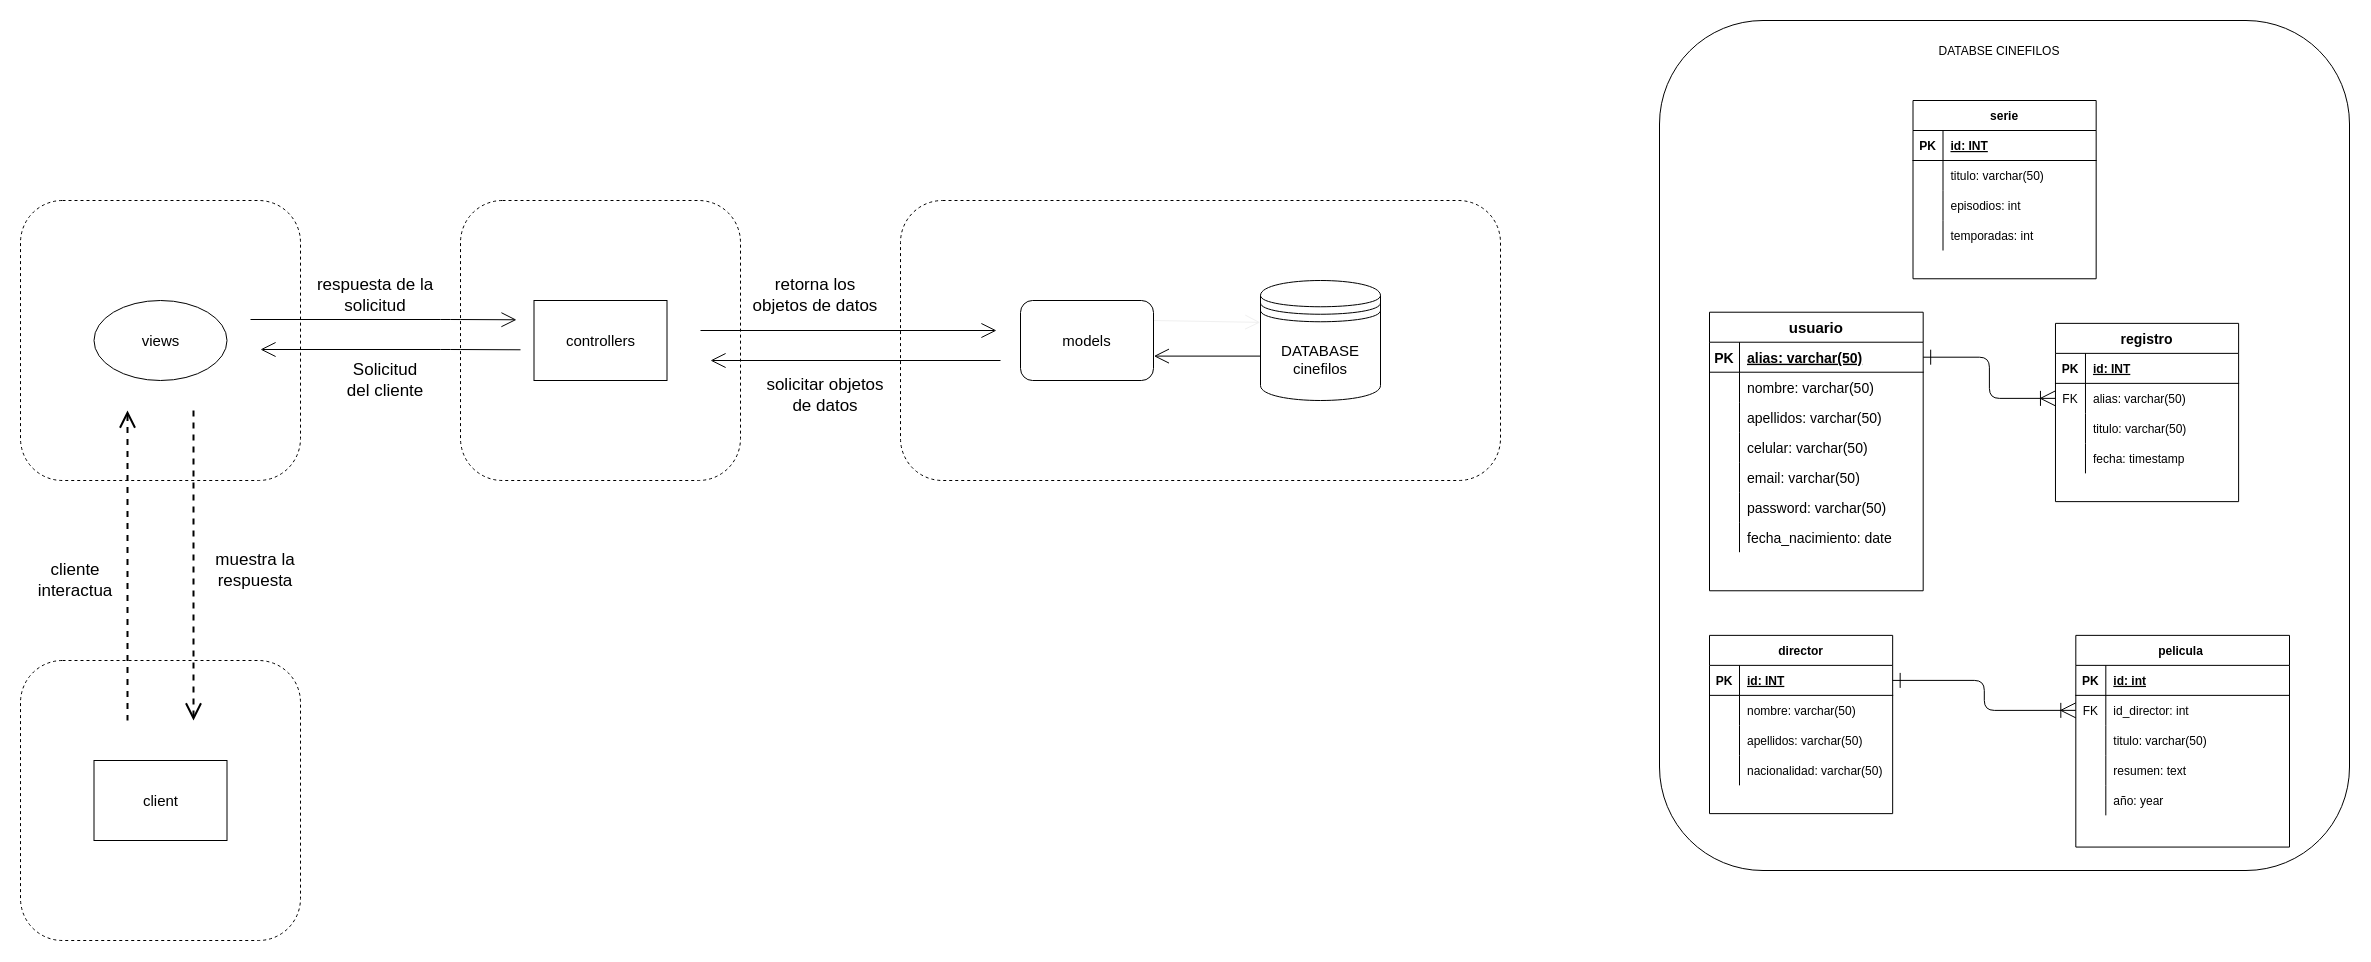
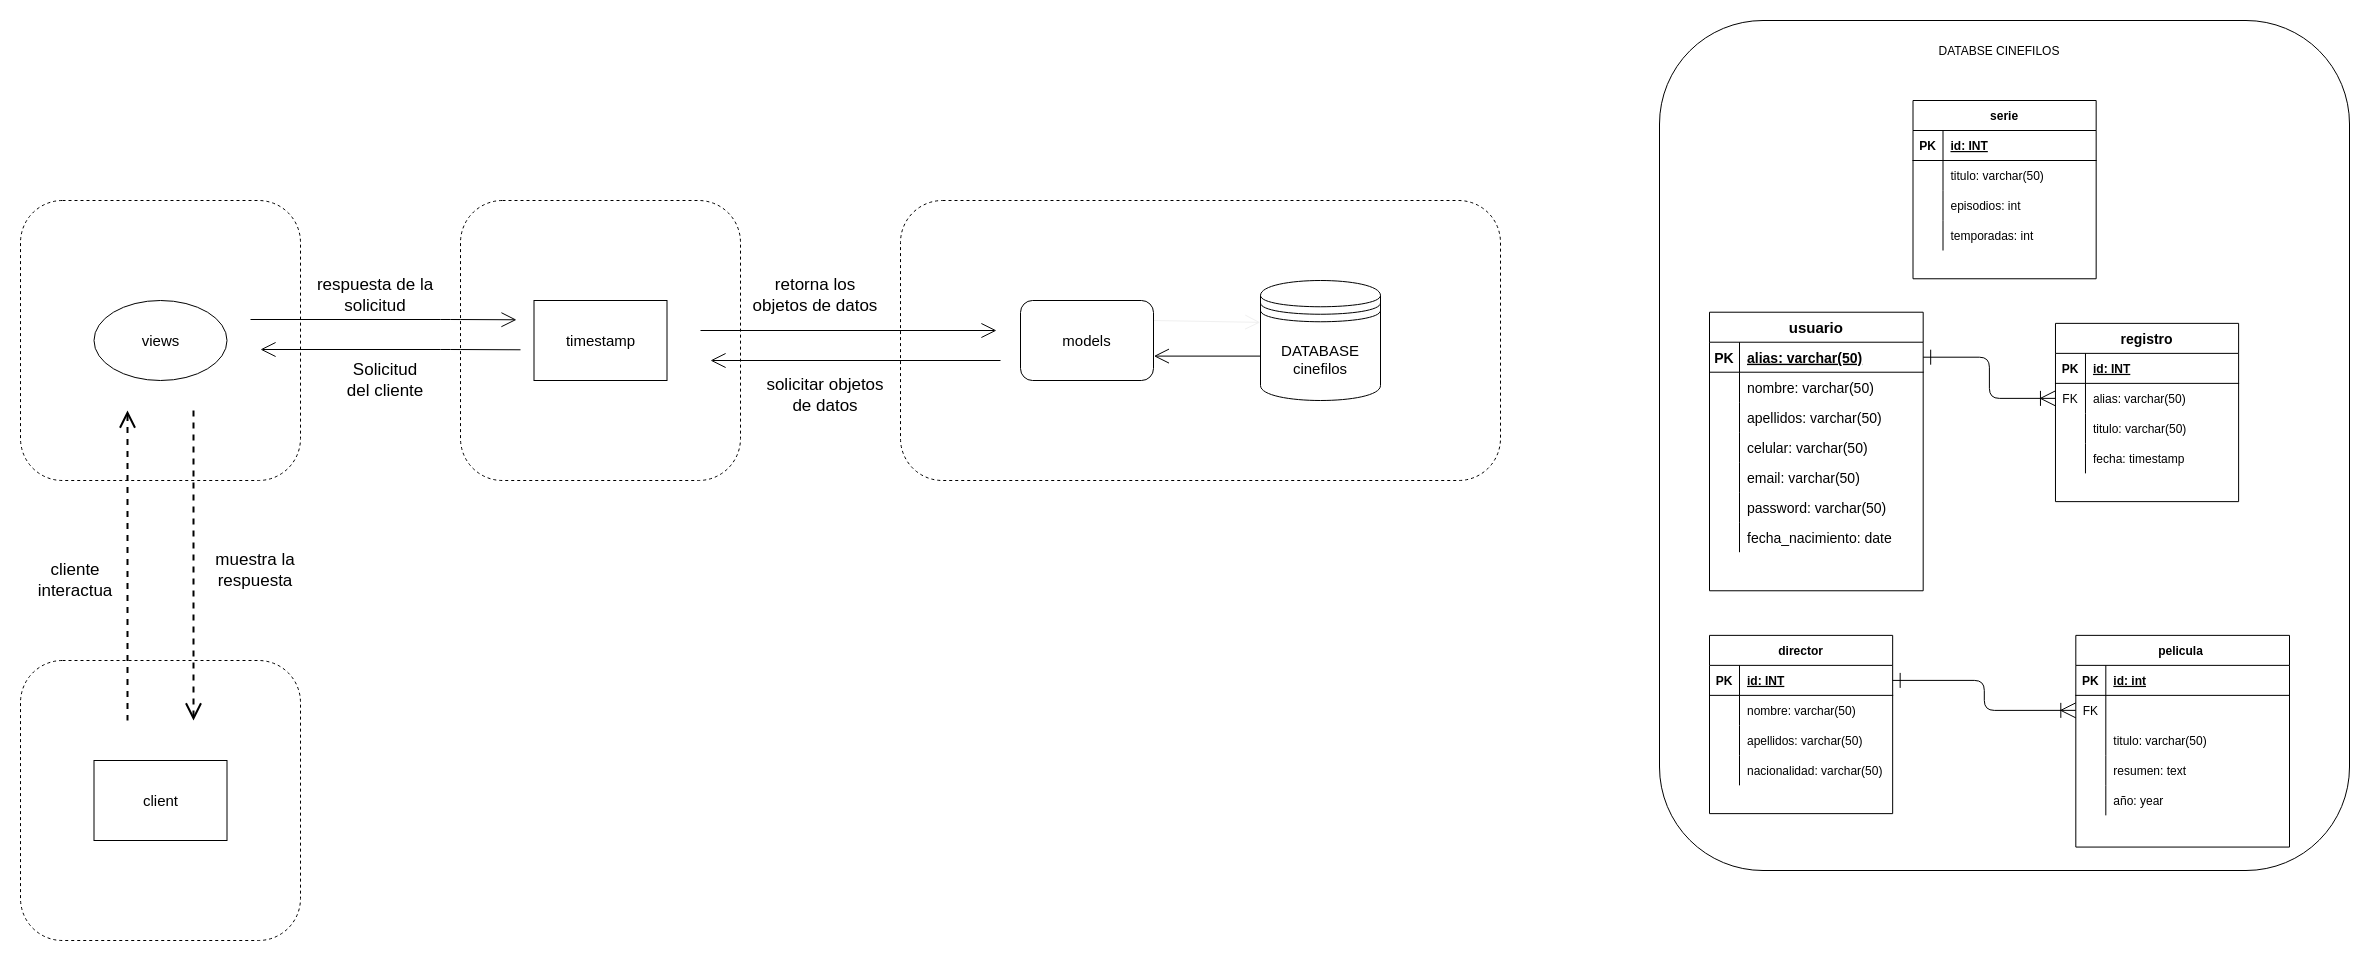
node "controllers": label "controllers" -> "timestamp"
node "id_director: int": removed
